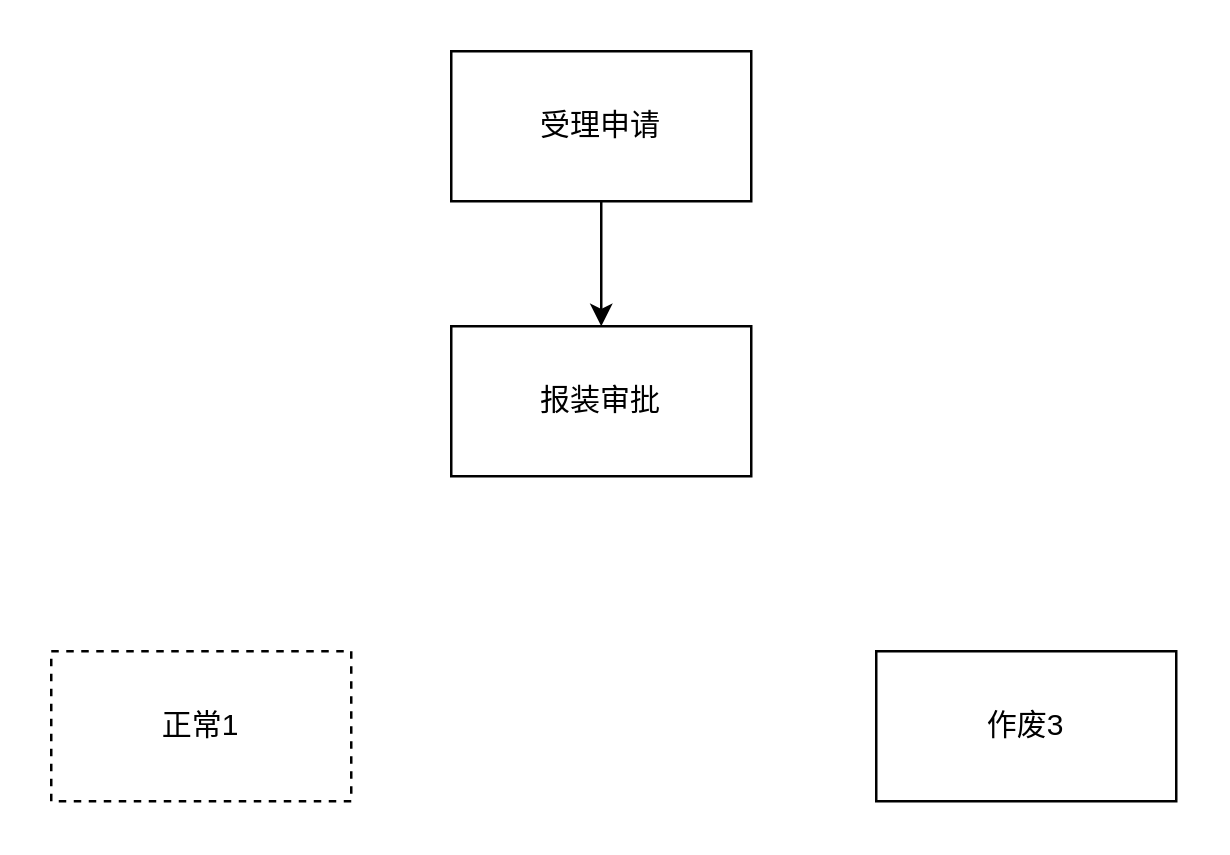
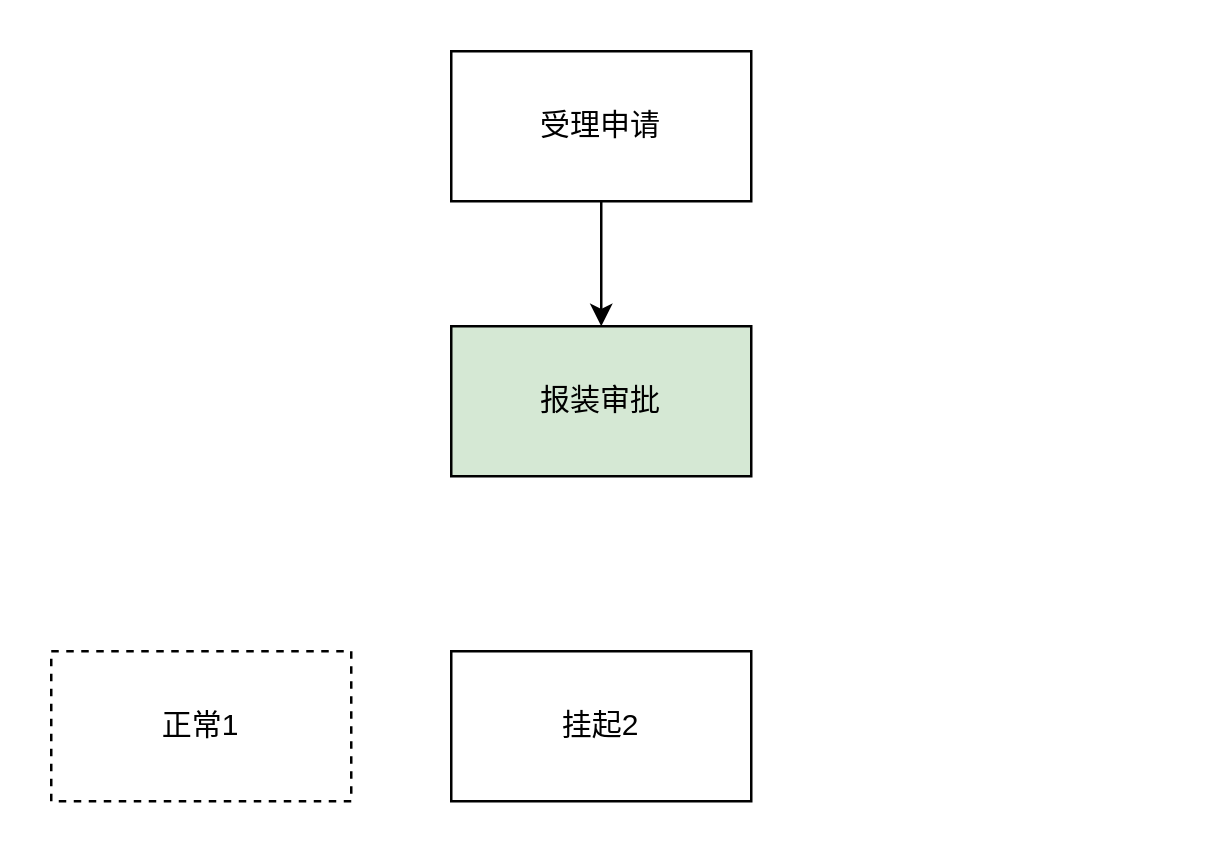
node "报装审批": fillcolor #ffffff -> #d5e8d4
node "挂起2": added
node "作废3": removed
